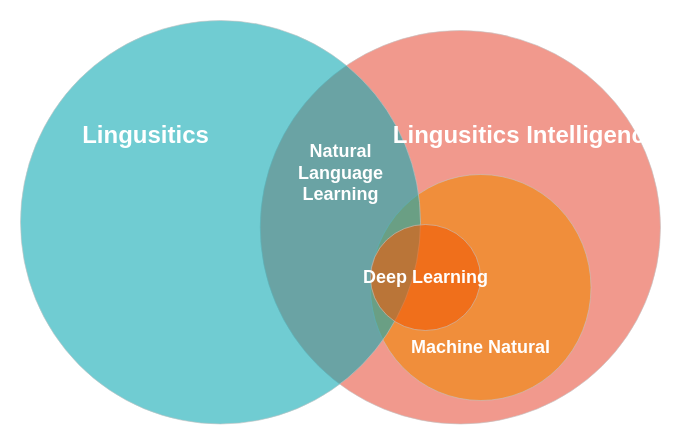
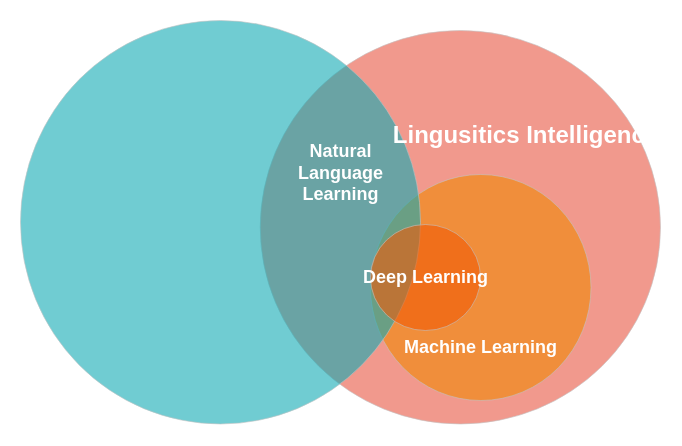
node "Lingusitics": removed
node "Machine Natural": label "Machine Natural" -> "Machine Learning"
